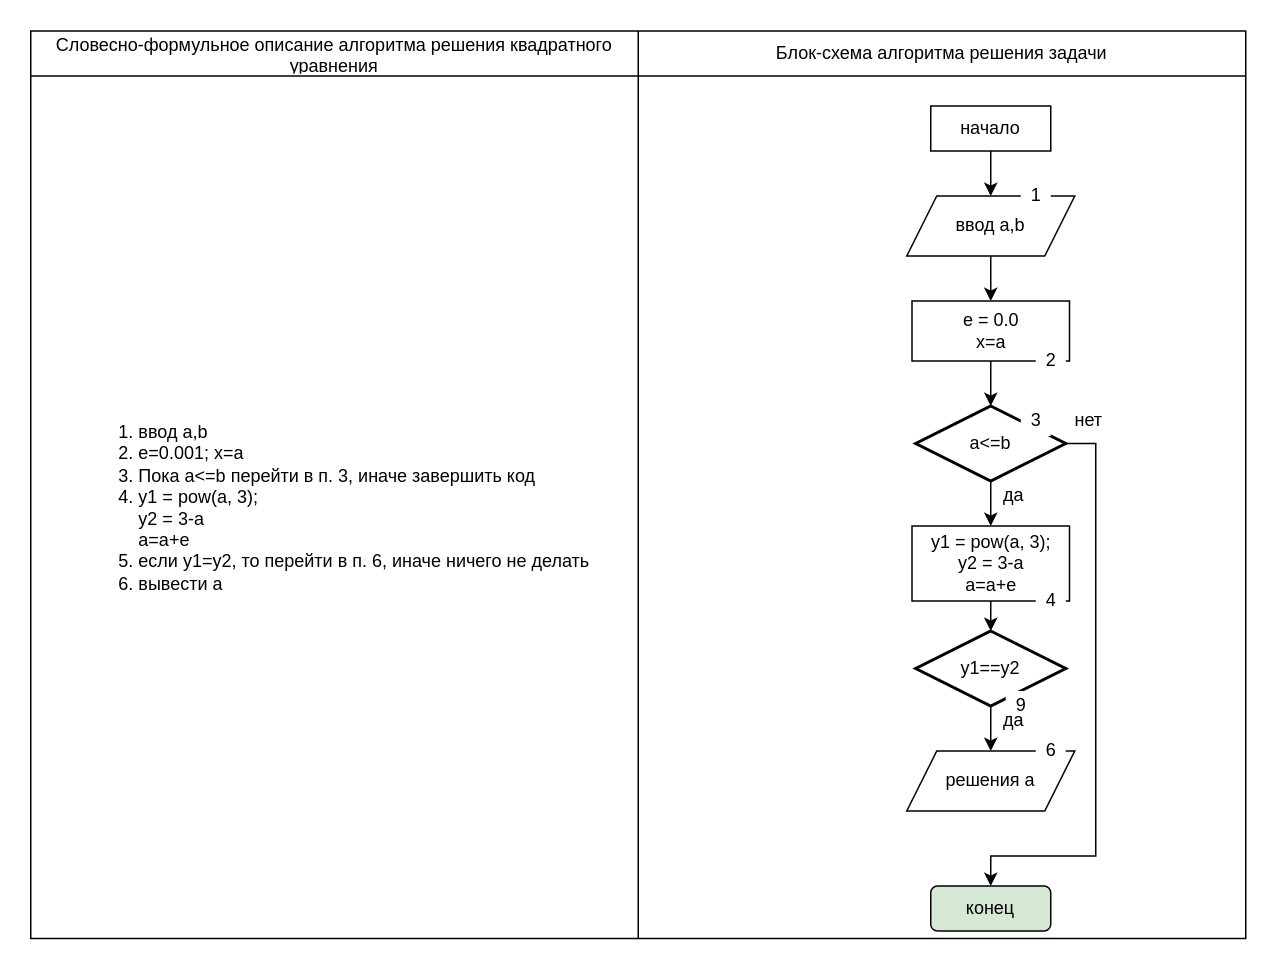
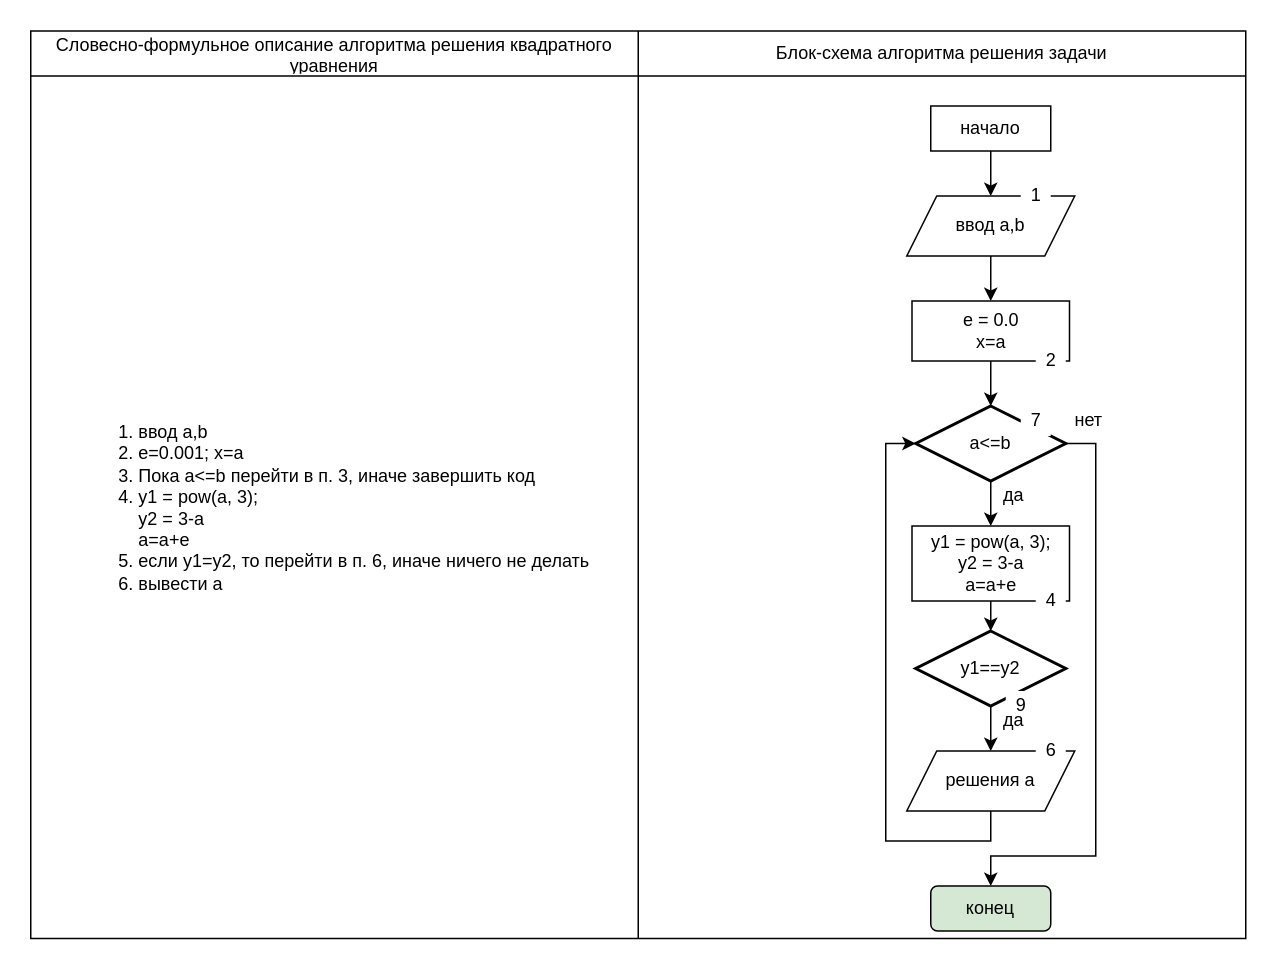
node "3": label "3" -> "7"
edge "решения а" -> "a<=b": added
